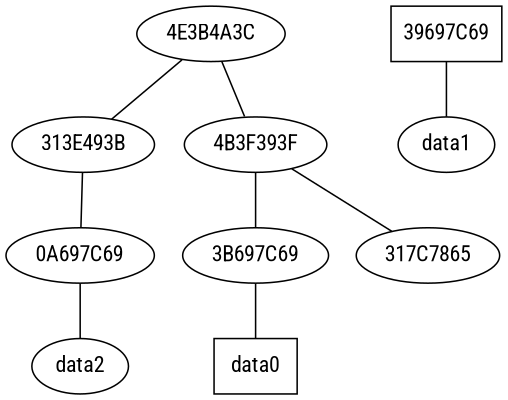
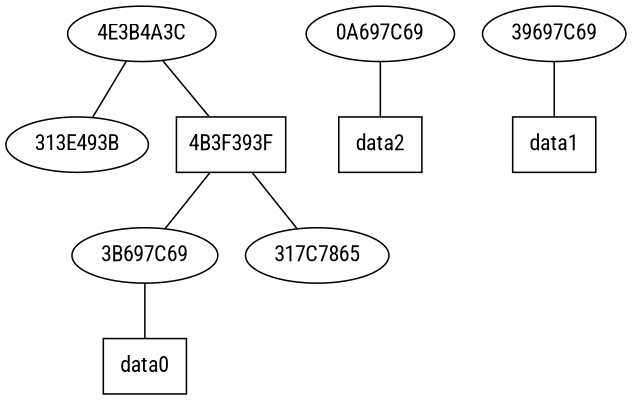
node "39697C69": shape box -> ellipse
node "4B3F393F": shape ellipse -> box
node "data1": shape ellipse -> box
edge "313E493B" -- "0A697C69": removed
node "data2": shape ellipse -> box
